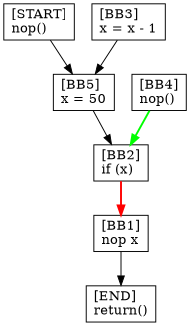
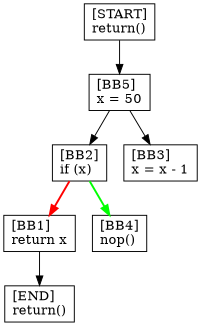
node "[START] nop()": label "[START] nop()" -> "[START] return()"
edge "[BB3] x = x - 1" -> "[BB5] x = 50": reversed
edge "[BB4] nop()" -> "[BB2] if (x)": reversed
node "[BB1] nop x": label "[BB1] nop x" -> "[BB1] return x"
